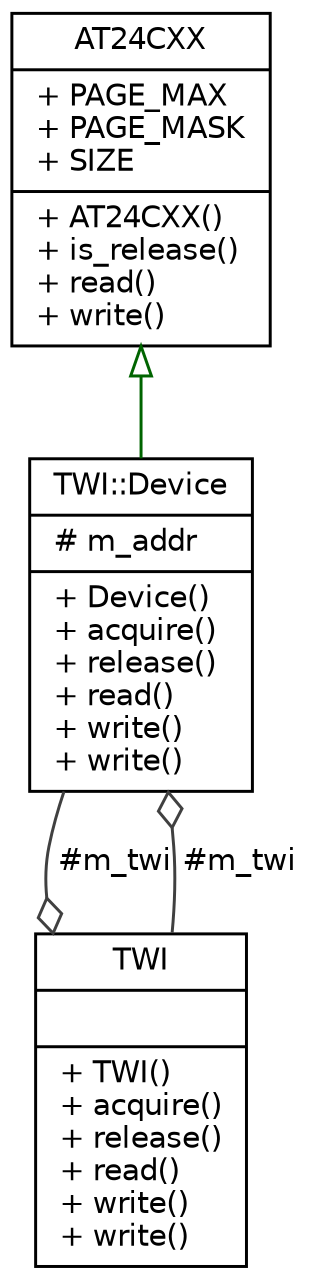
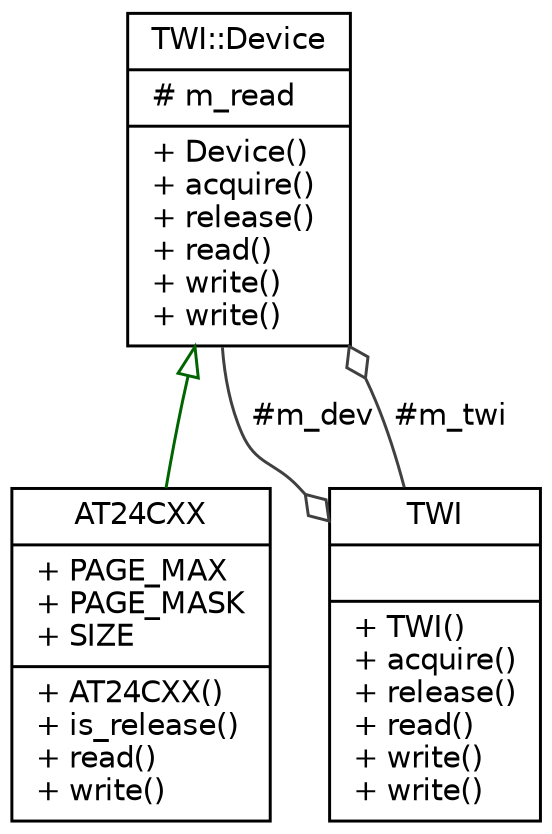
edge "TWI::Device" -> "AT24CXX": reversed
node "TWI::Device": text "# m_addr" -> "# m_read"
edge "TWI::Device" -> "TWI": label " #m_twi" -> " #m_dev"
